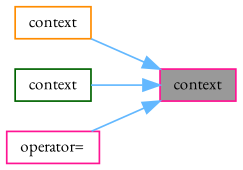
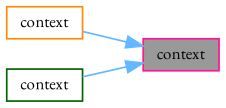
node "operator=": removed
